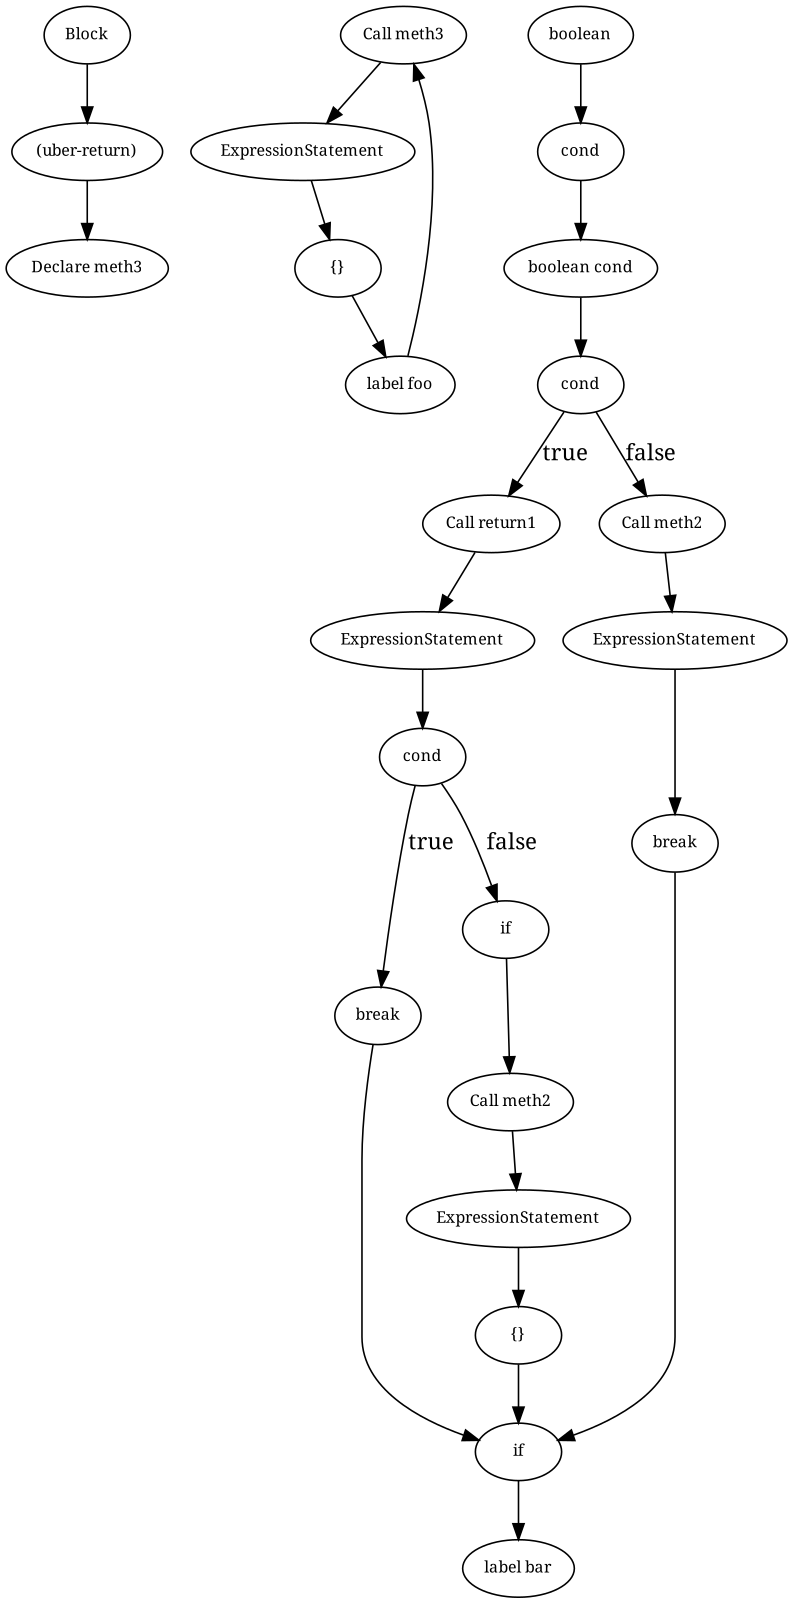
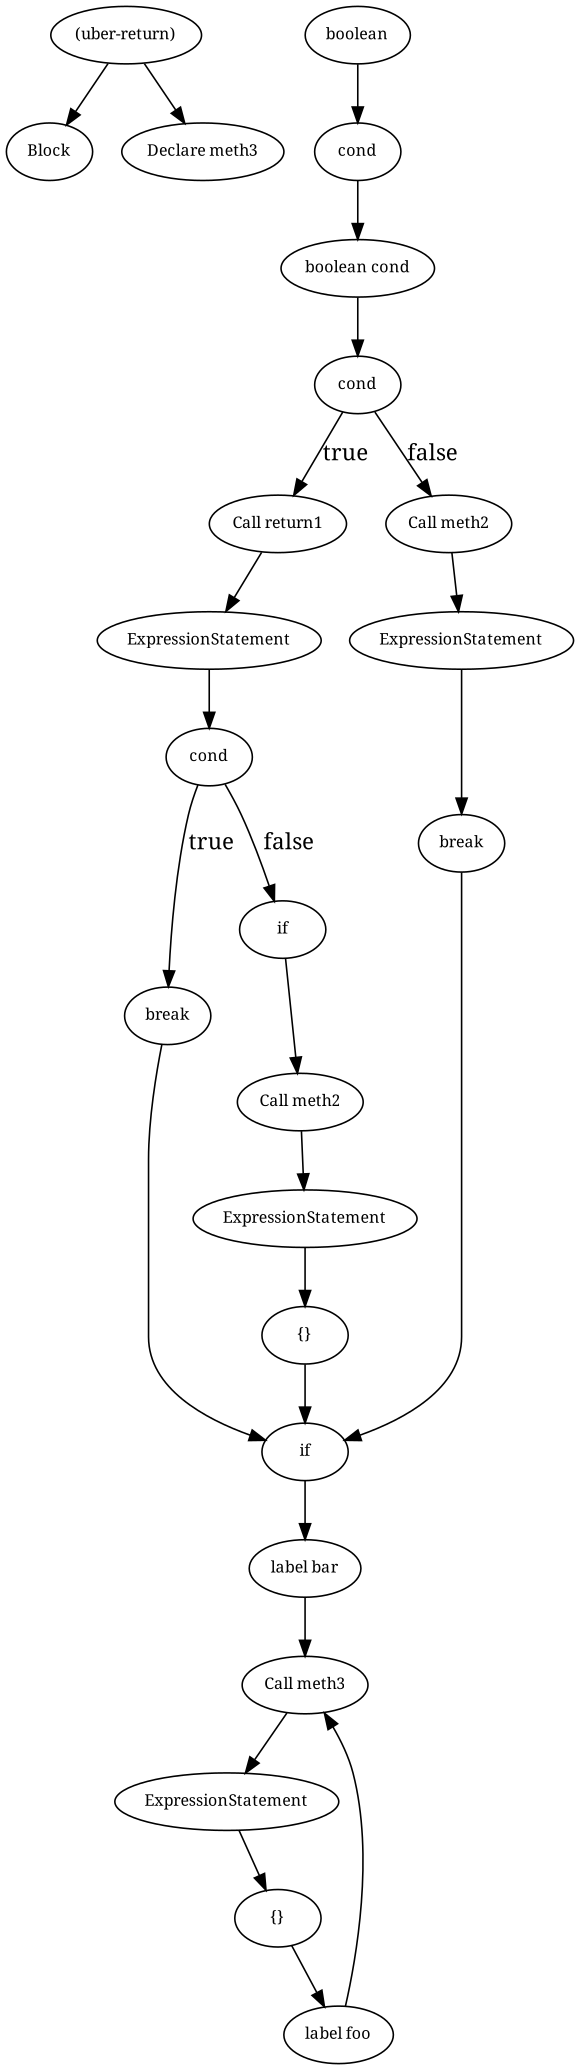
edge "Block" -> "(uber-return)": reversed
edge "label bar" -> "Call meth3": added
